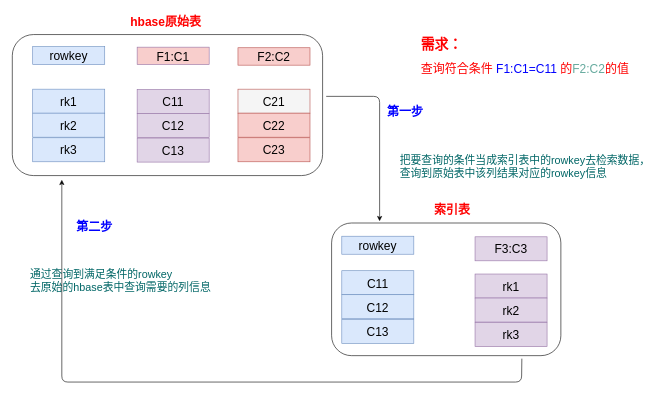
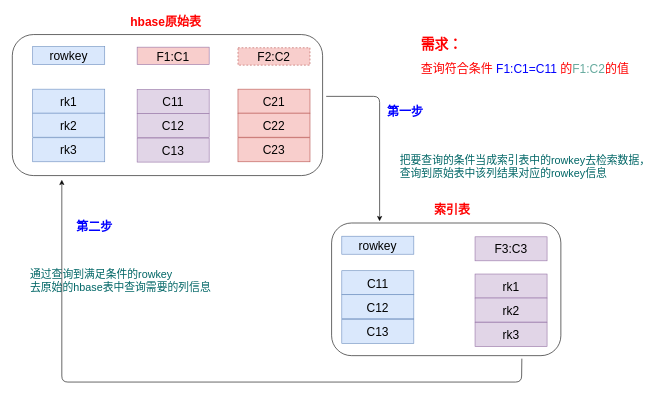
node "需求： 查询符合条件 F1:C1=C11 的F2:C2的值": label "需求： 查询符合条件 F1:C1=C11 的F2:C2的值" -> "需求： 查询符合条件 F1:C1=C11 的F1:C2的值"
node "F2:C2": style solid -> dashed
node "C21": fillcolor #f5f5f5 -> #f8cecc
